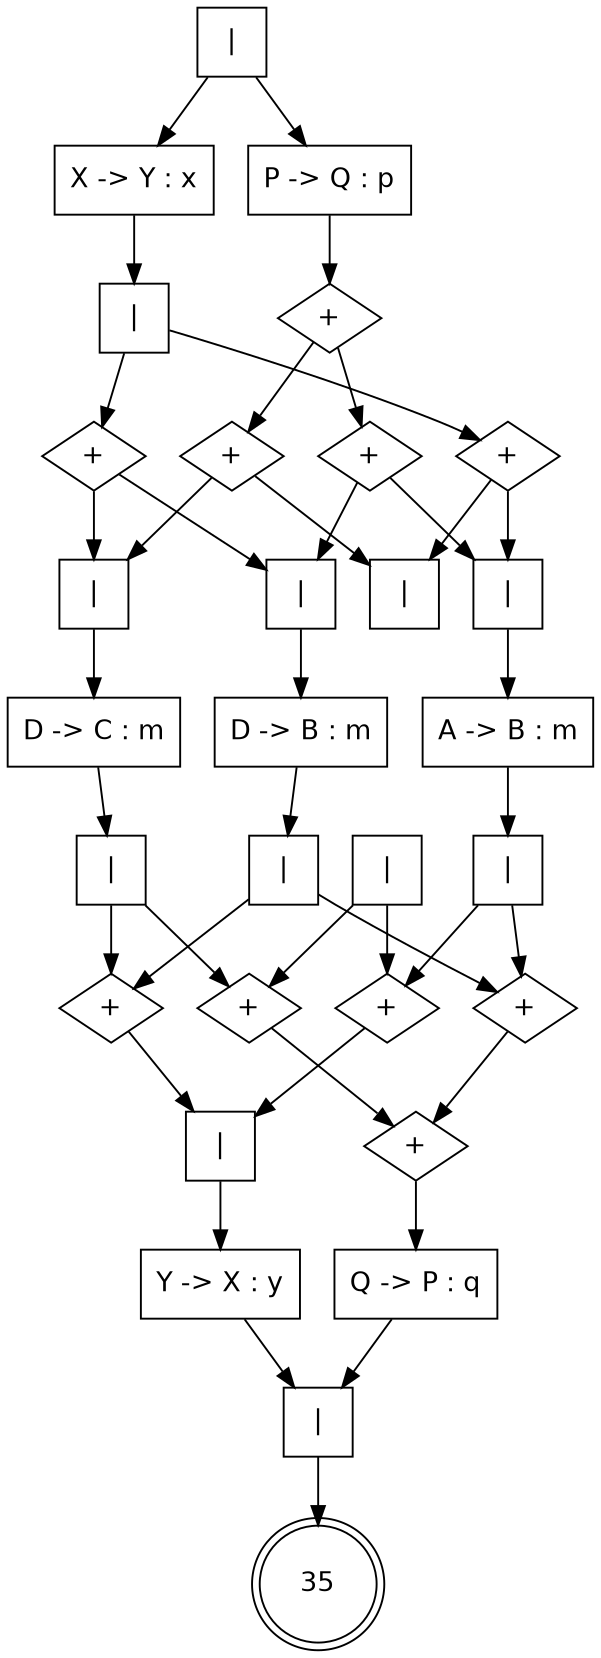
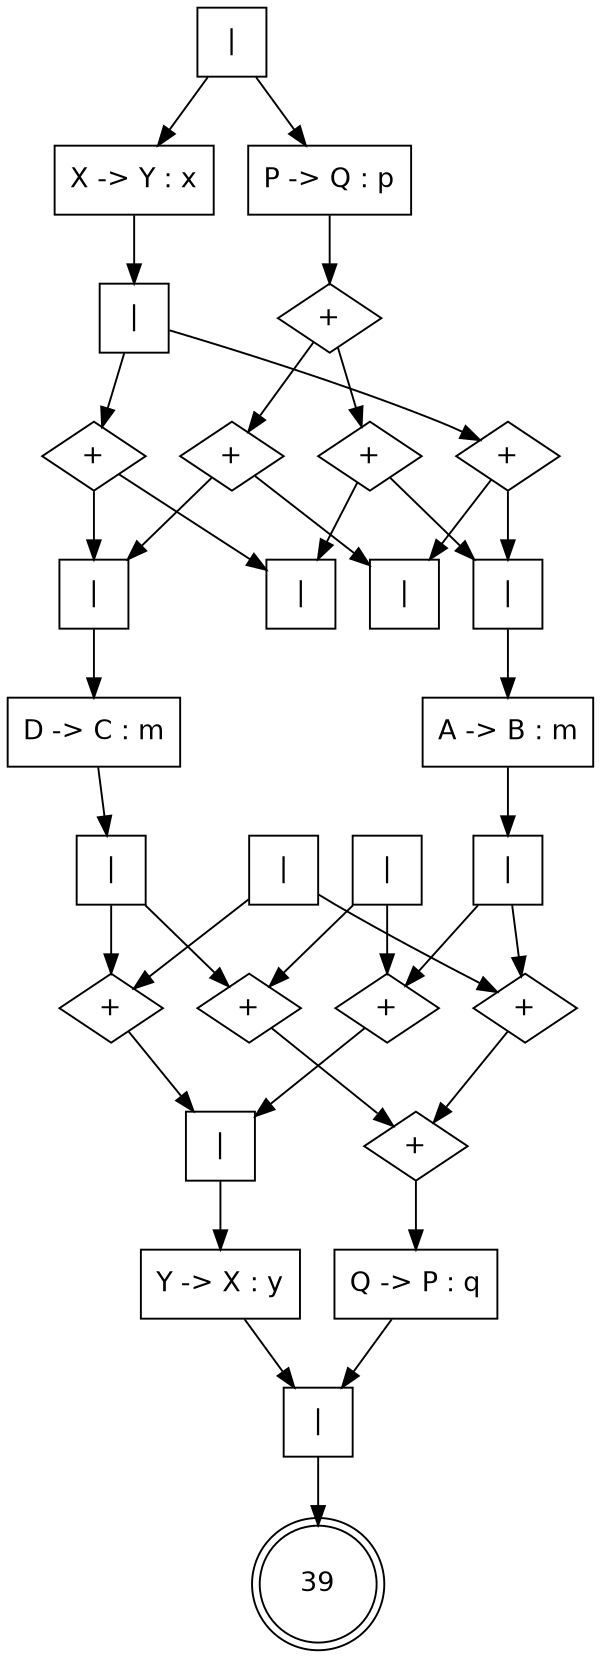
node "D -> B : m": removed
node "35": label "35" -> "39"
